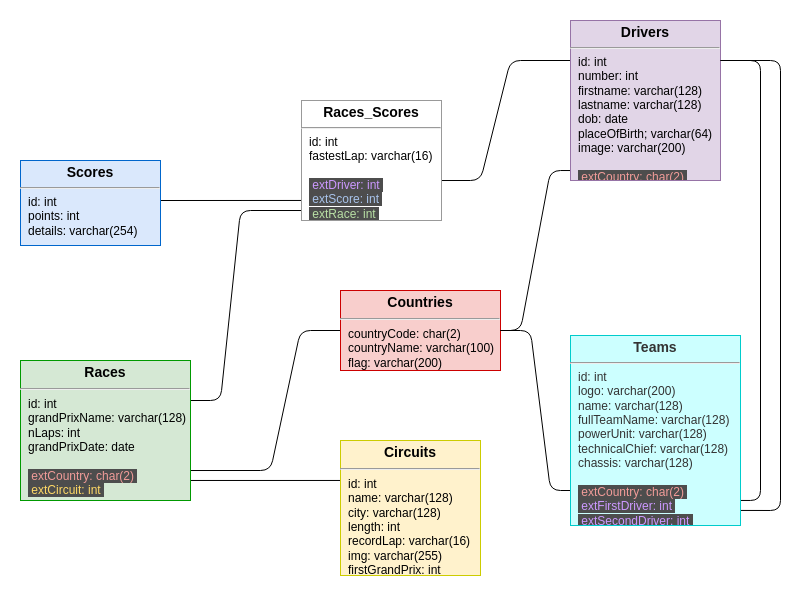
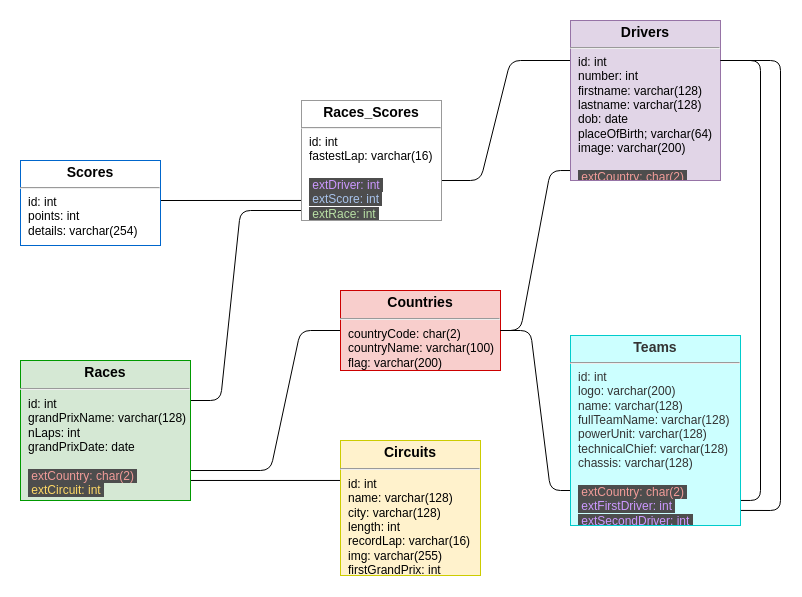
node "Scores id: int points: int details: varchar(254)": fillcolor #dae8fc -> #ffffff
